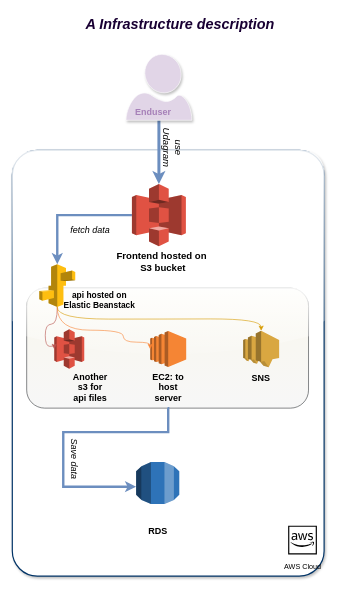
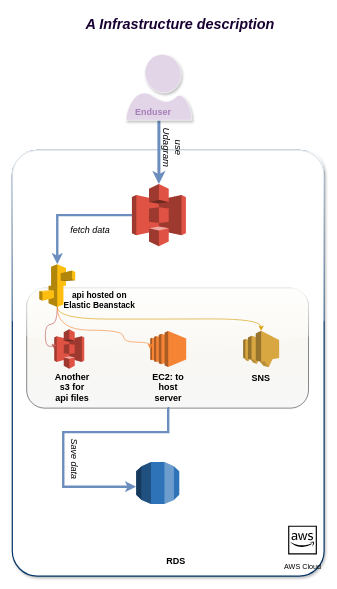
node "Frontend hosted on S3 bucket": removed
node "Another s3 for api files": moved (90, 387) -> (72, 387)
node "RDS": moved (158, 531) -> (176, 561)
